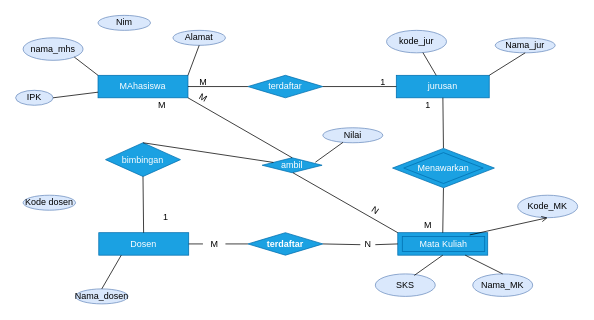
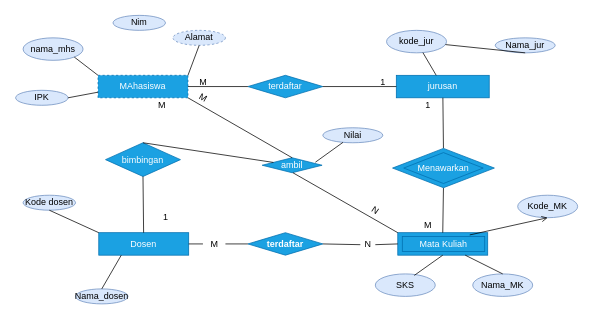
node "Nim": moved (124, 23) -> (139, 23)
node "Alamat": style solid -> dashed
edge "Nama_jur" -- "jurusan": now "Nama_jur" -- "kode_jur"
node "MAhasiswa": style solid -> dashed
node "IPK": size 38x15 -> 53x15
edge "Kode dosen" -- "Dosen": added
